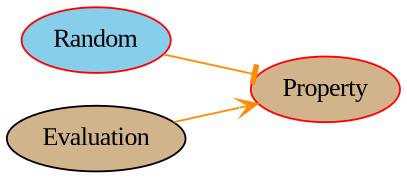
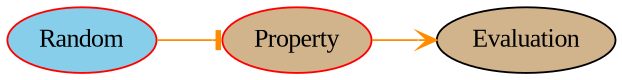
edge "Evaluation" -> "Property": reversed
